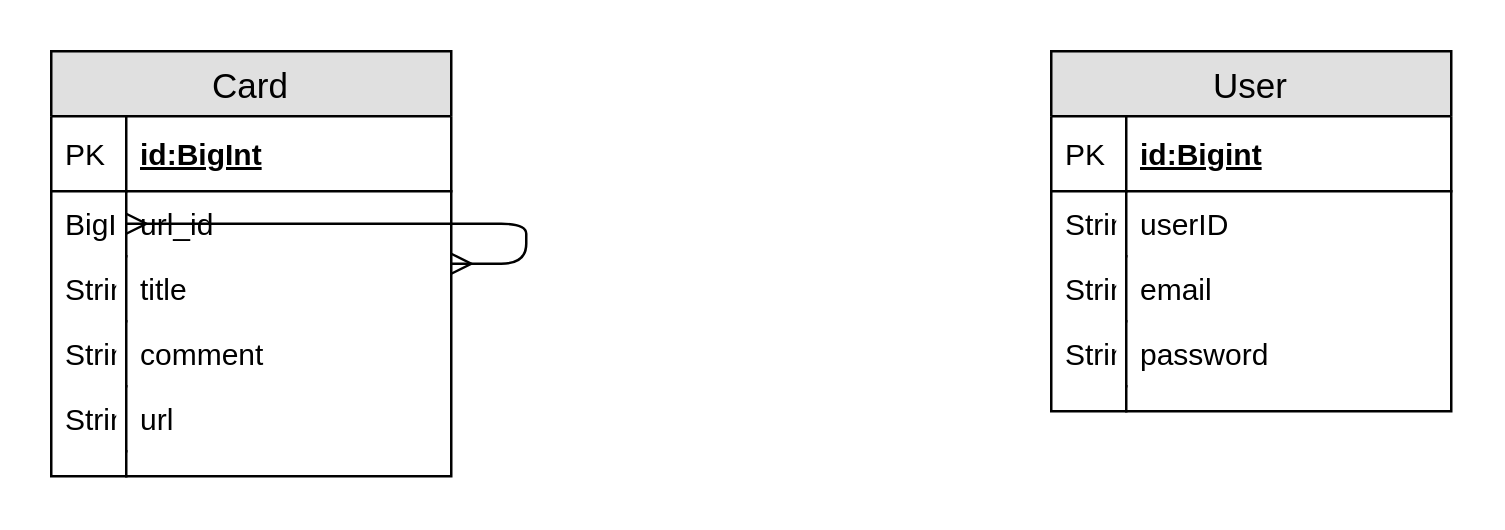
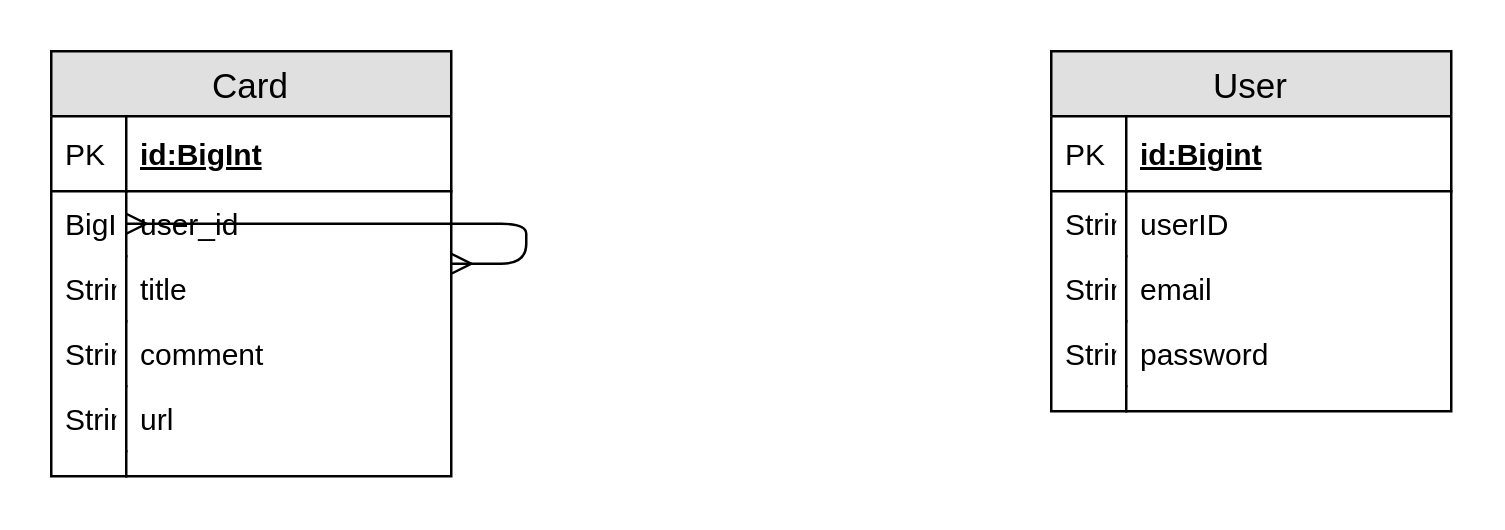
node "url_id": label "url_id" -> "user_id"
